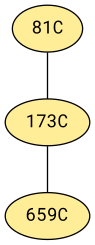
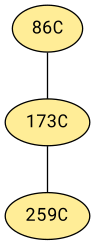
node "81C": label "81C" -> "86C"
node "659C": label "659C" -> "259C"
